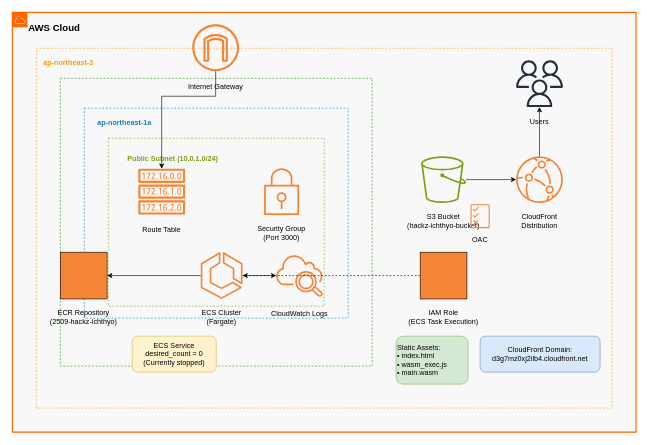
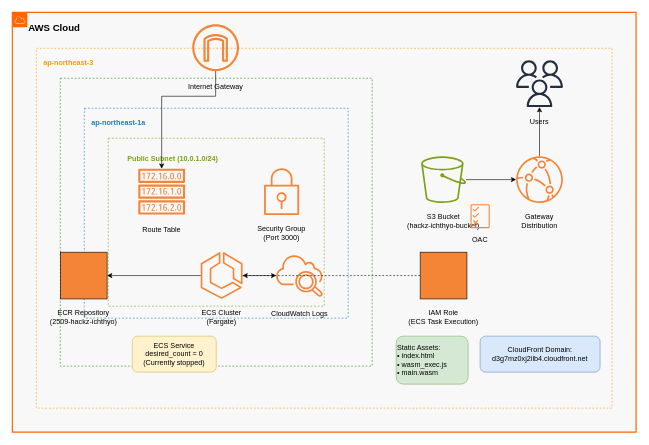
node "ap-northeast-1a": moved (132, 120) -> (126, 120)
node "CloudFront Distribution": label "CloudFront Distribution" -> "Gateway Distribution"
